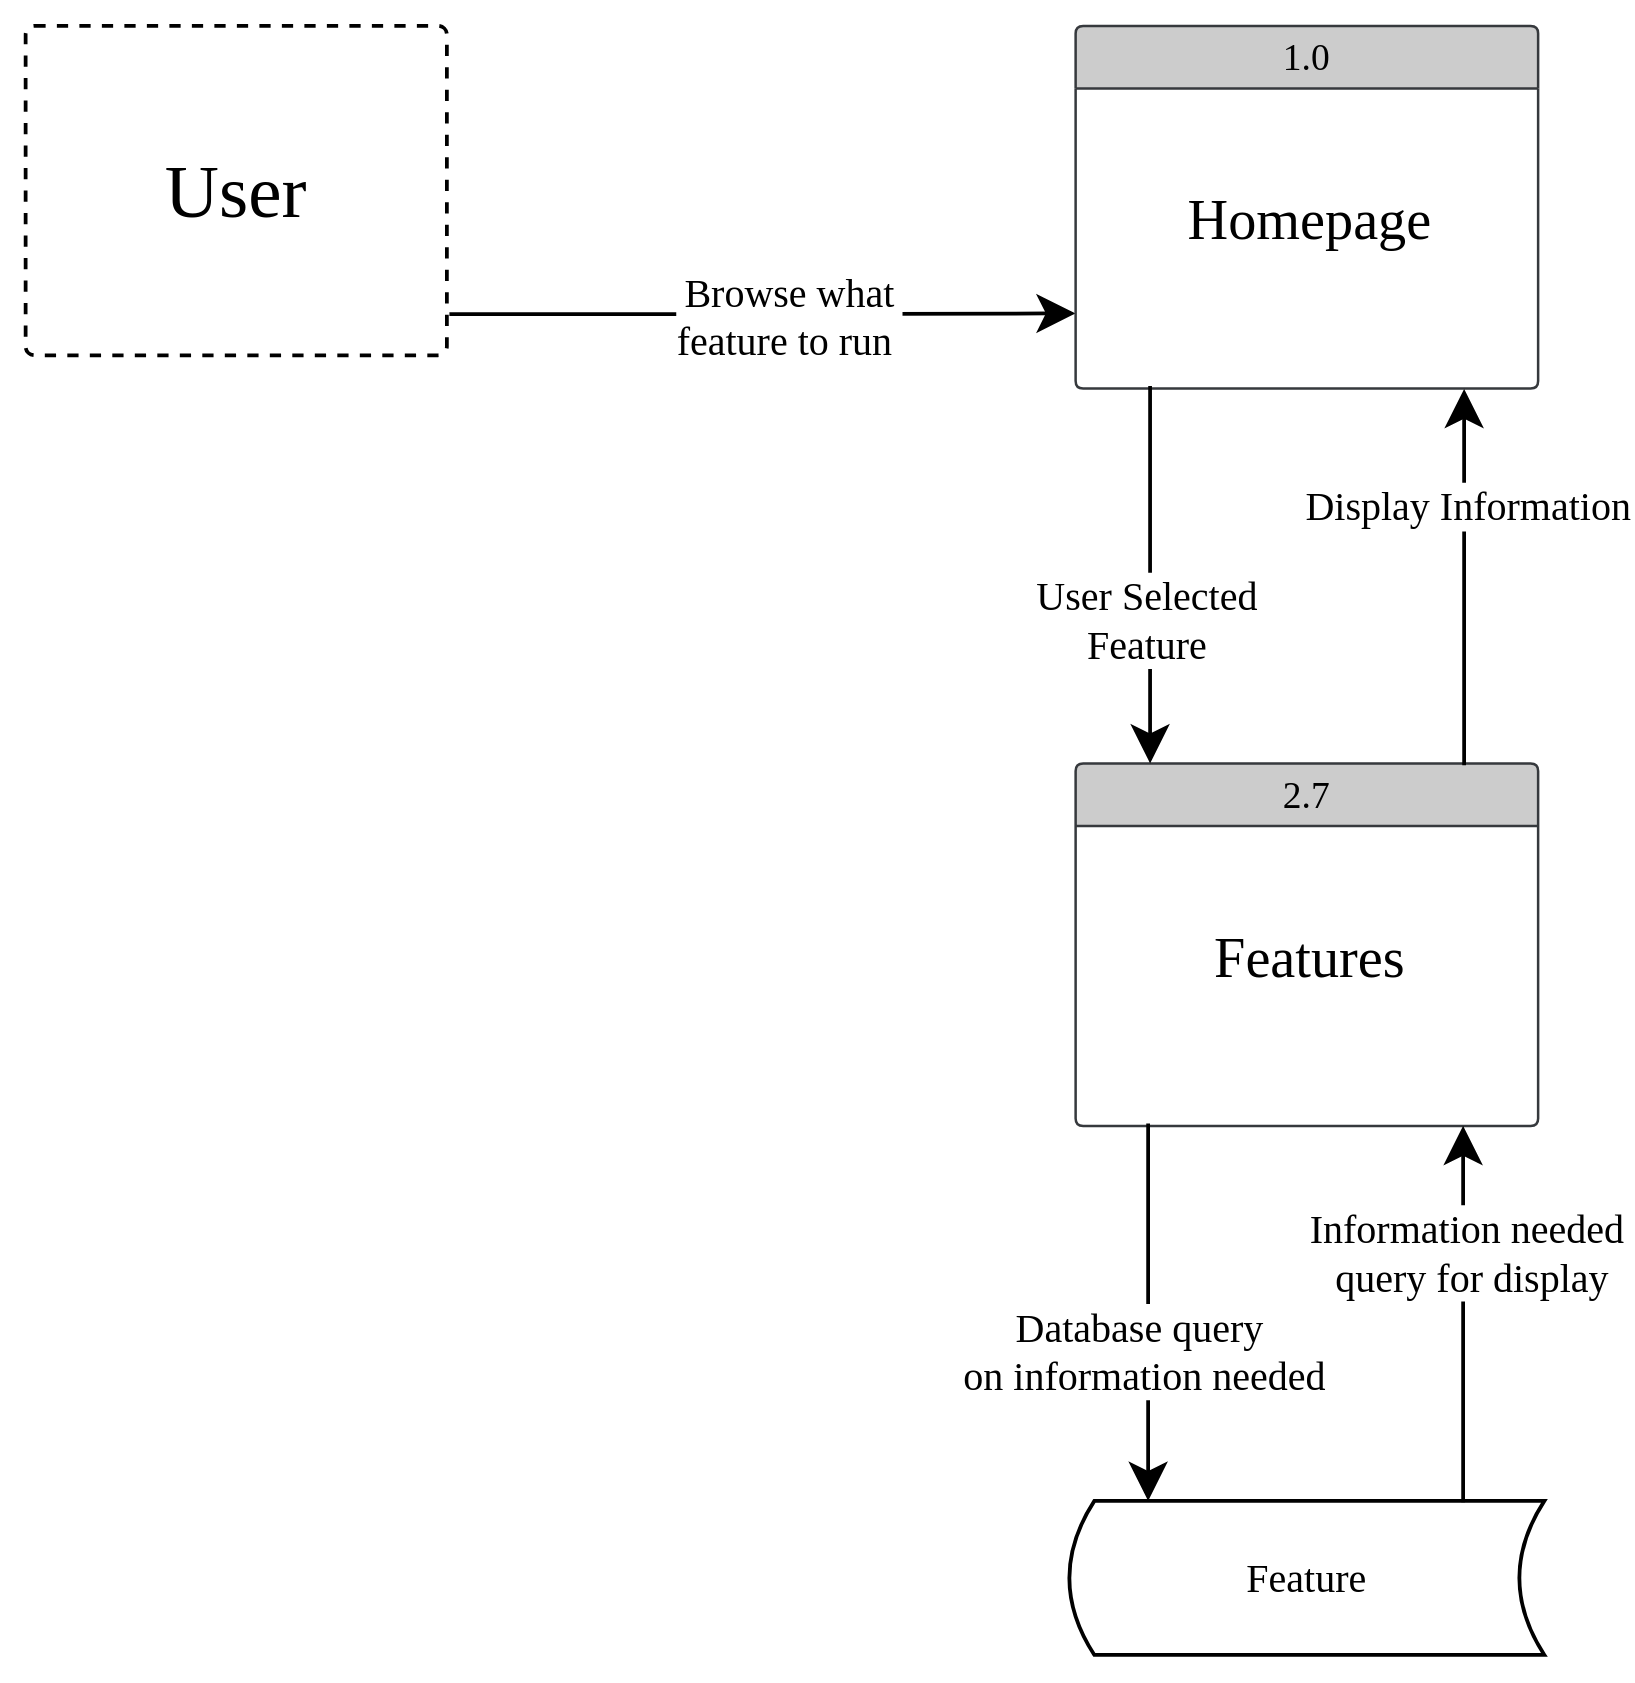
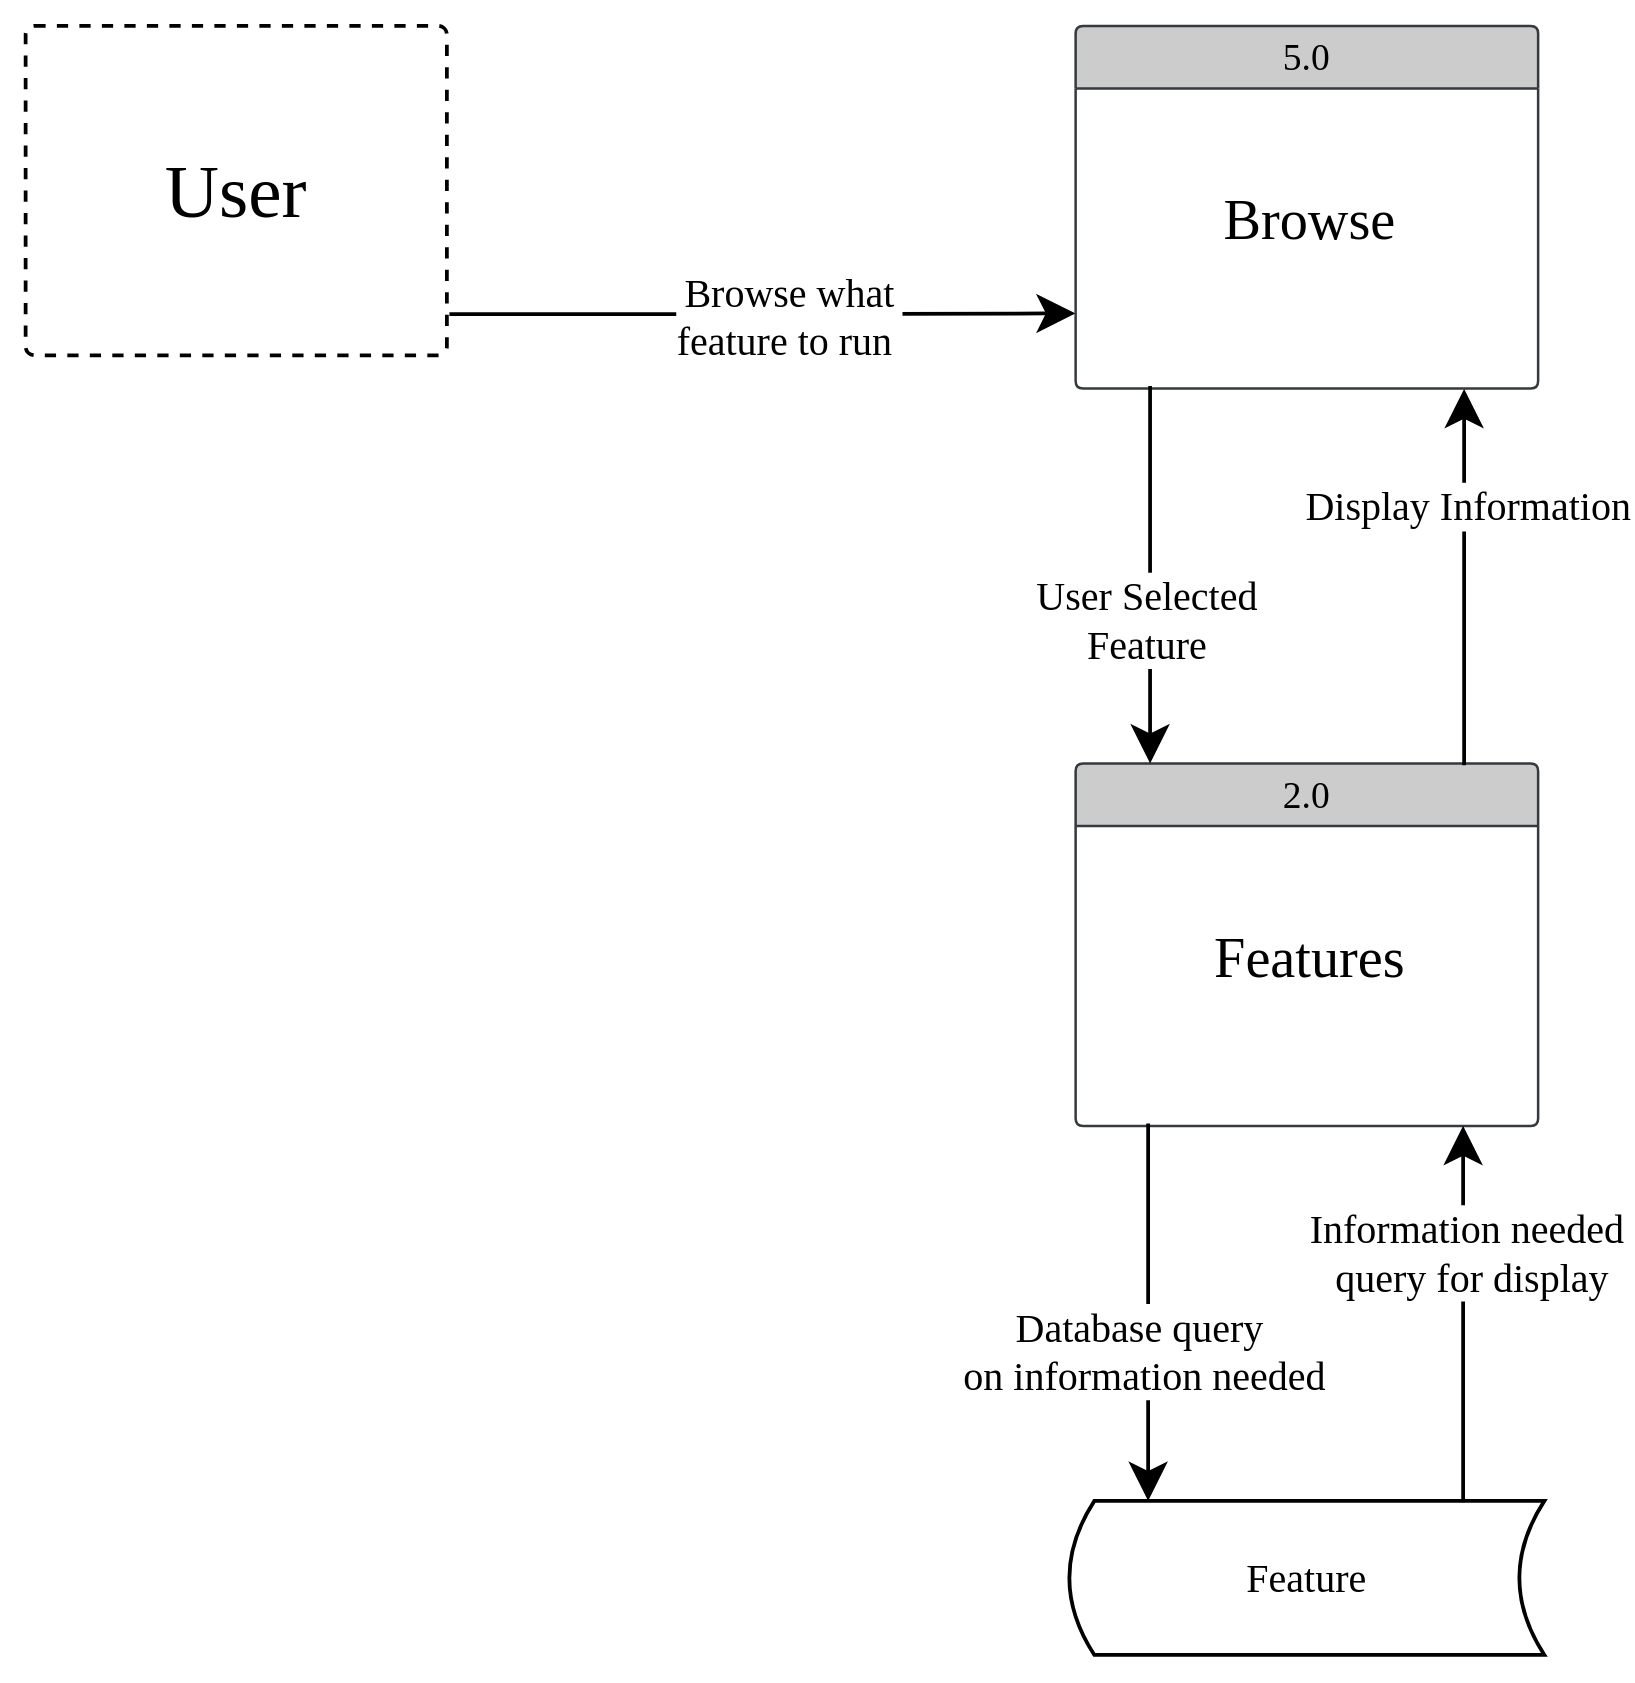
node "1.0": label "1.0" -> "5.0"
node "Homepage": label "Homepage" -> "Browse"
node "2.7": label "2.7" -> "2.0"
